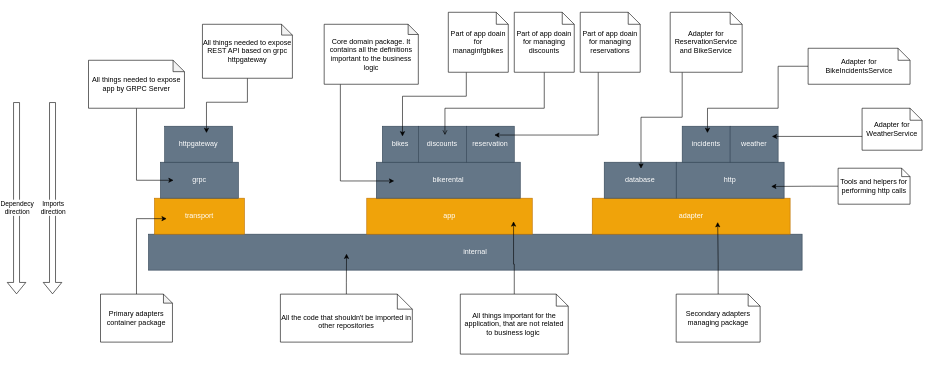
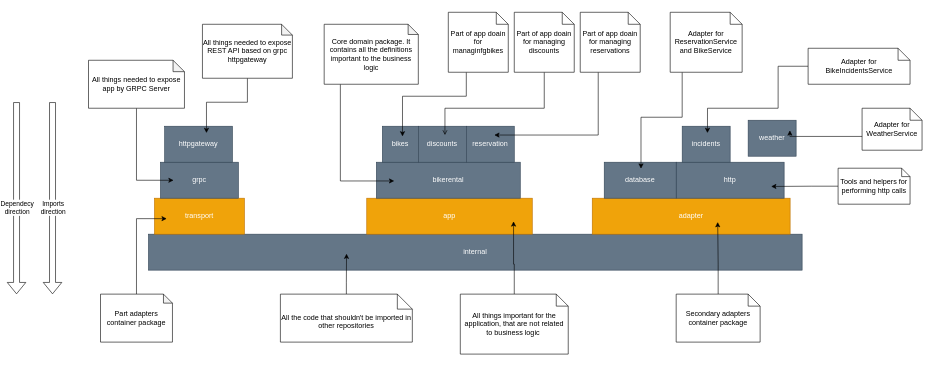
node "weather": moved (755, 144) -> (773, 138)
node "Primary adapters container package": label "Primary adapters container package" -> "Part adapters container package"
node "Secondary adapters managing package": label "Secondary adapters managing package" -> "Secondary adapters container package"
